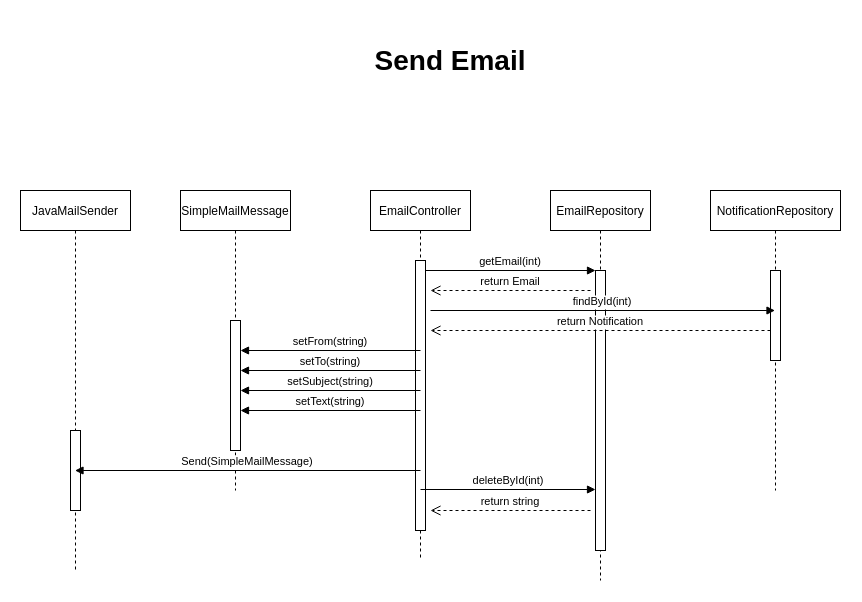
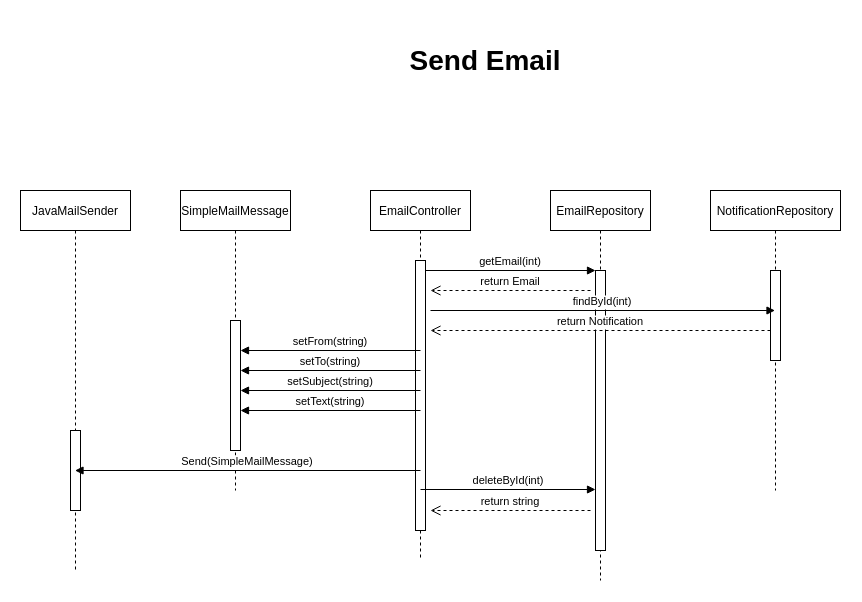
node "Send Email": moved (451, 61) -> (486, 61)
